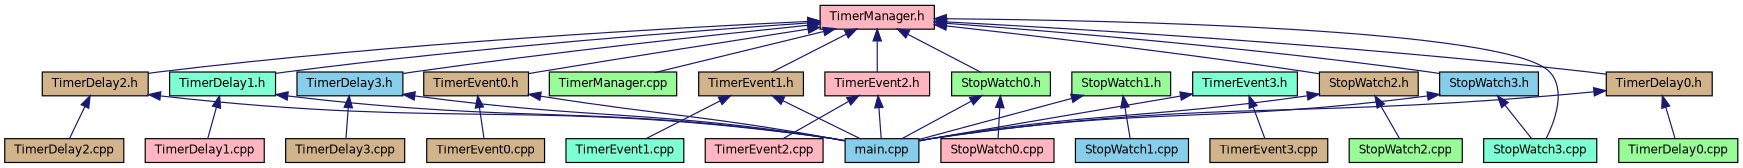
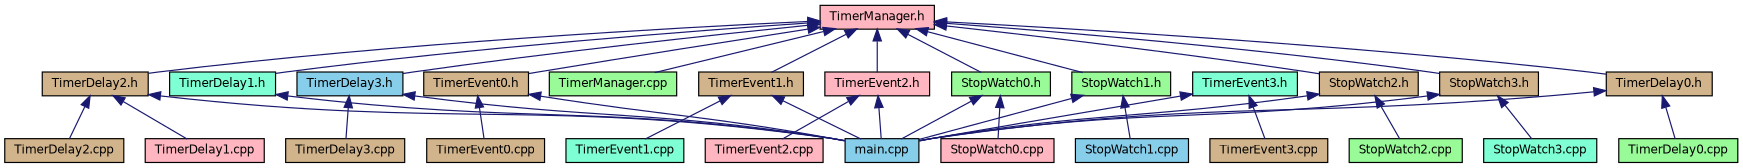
edge "StopWatch3.cpp" -> "TimerManager.h": now "StopWatch1.h" -> "TimerManager.h"
node "StopWatch3.h": fillcolor skyblue -> tan
edge "TimerDelay1.cpp" -> "TimerDelay1.h": now "TimerDelay1.cpp" -> "TimerDelay2.h"
